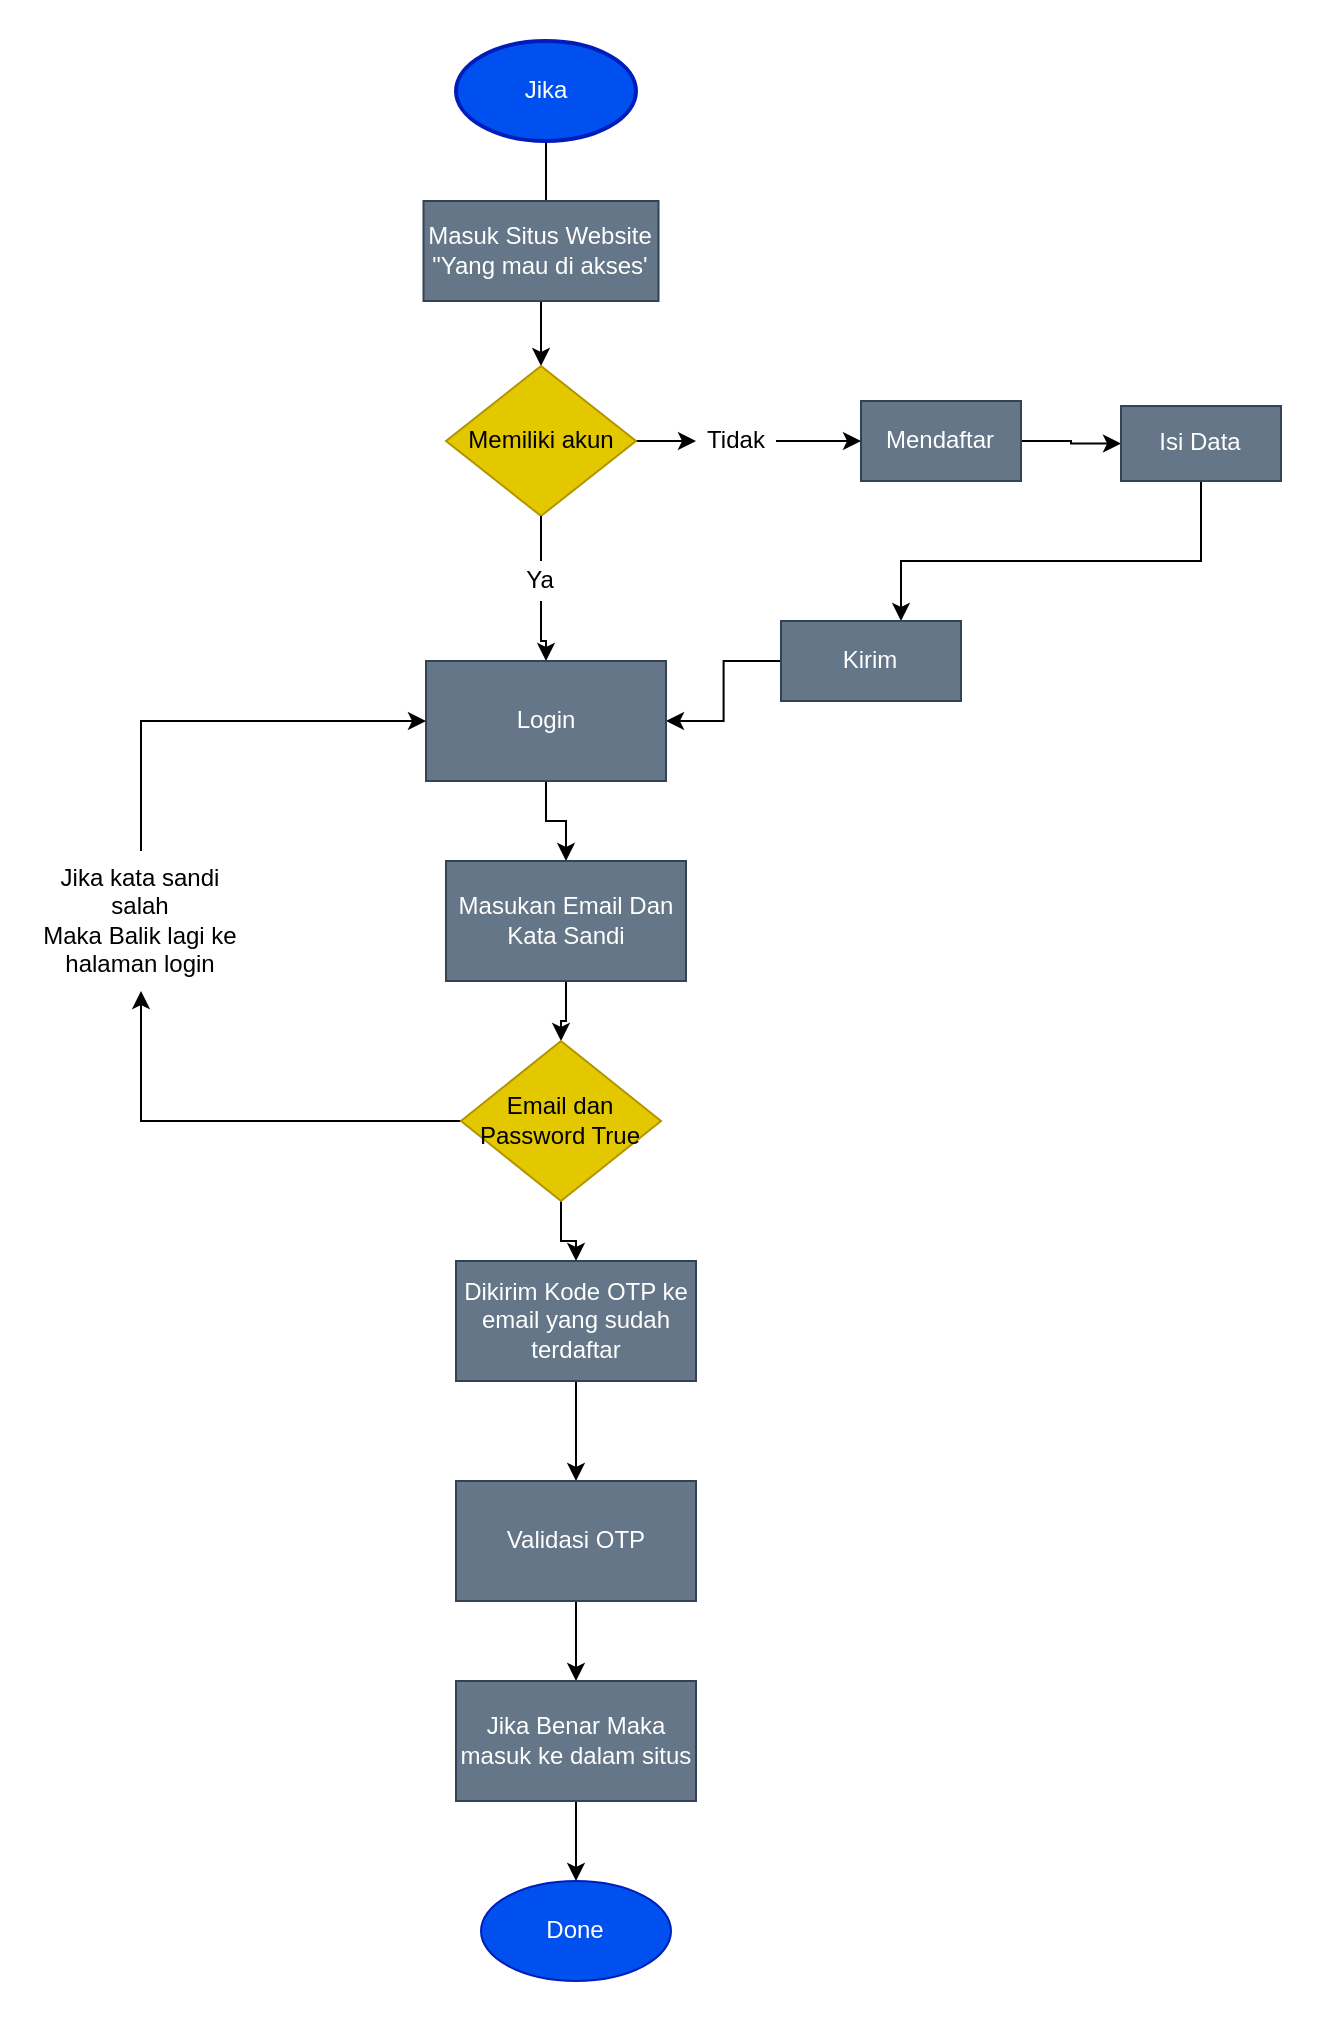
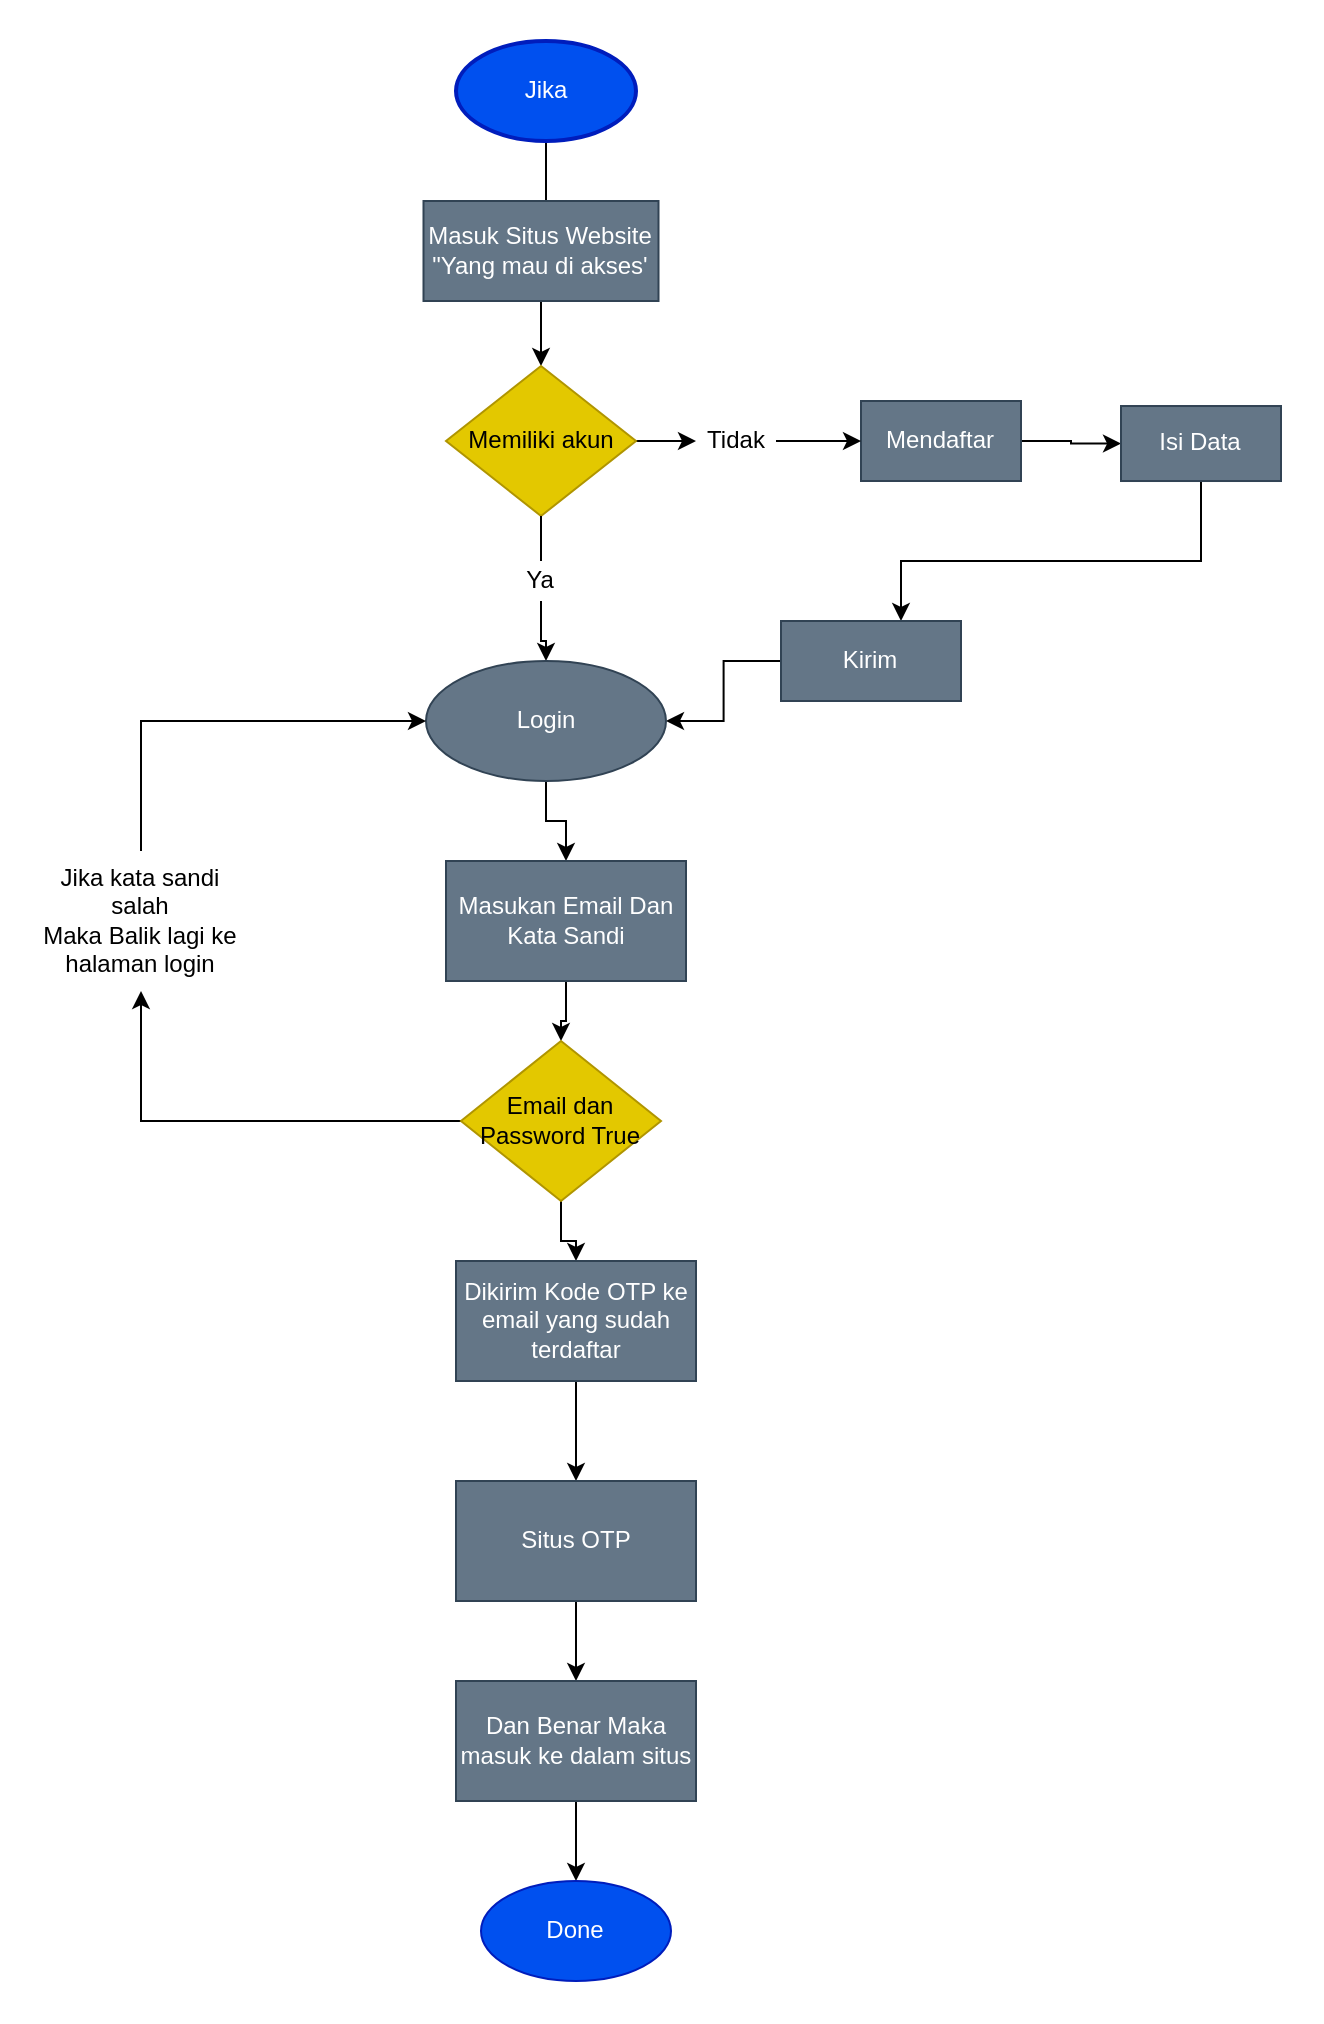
node "Login": shape rectangle -> ellipse
node "Validasi OTP": label "Validasi OTP" -> "Situs OTP"
node "Jika Benar Maka masuk ke dalam situs": label "Jika Benar Maka masuk ke dalam situs" -> "Dan Benar Maka masuk ke dalam situs"
